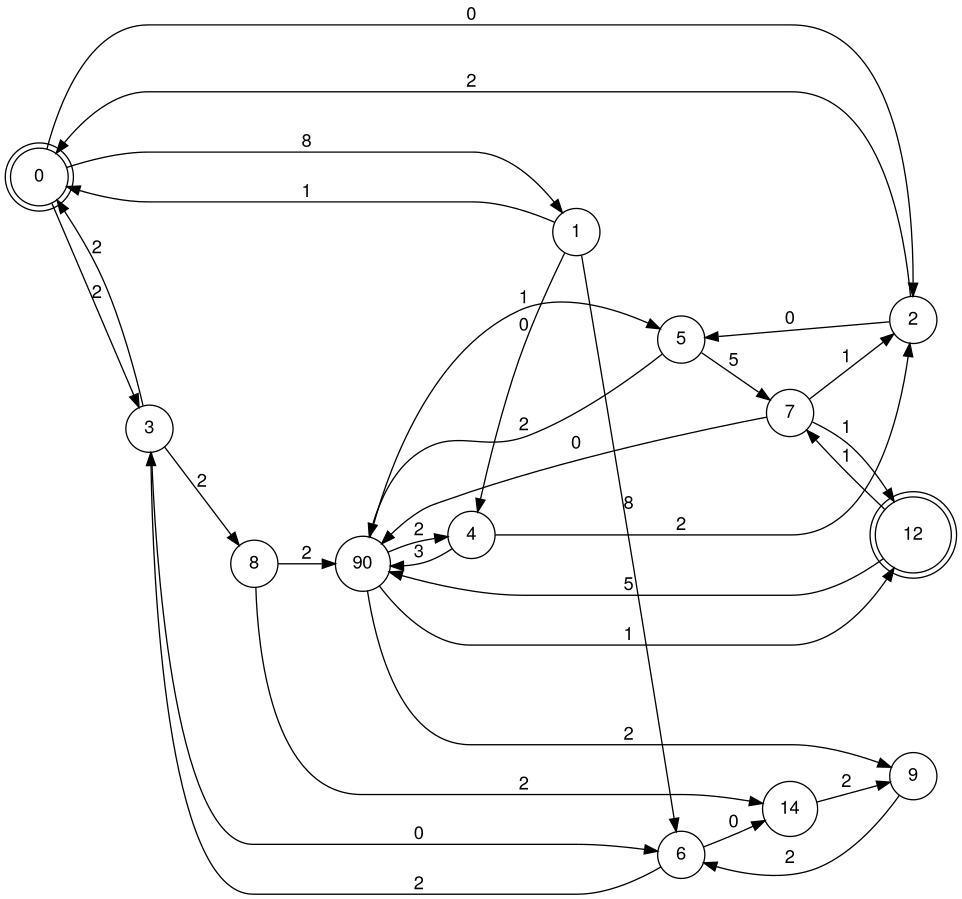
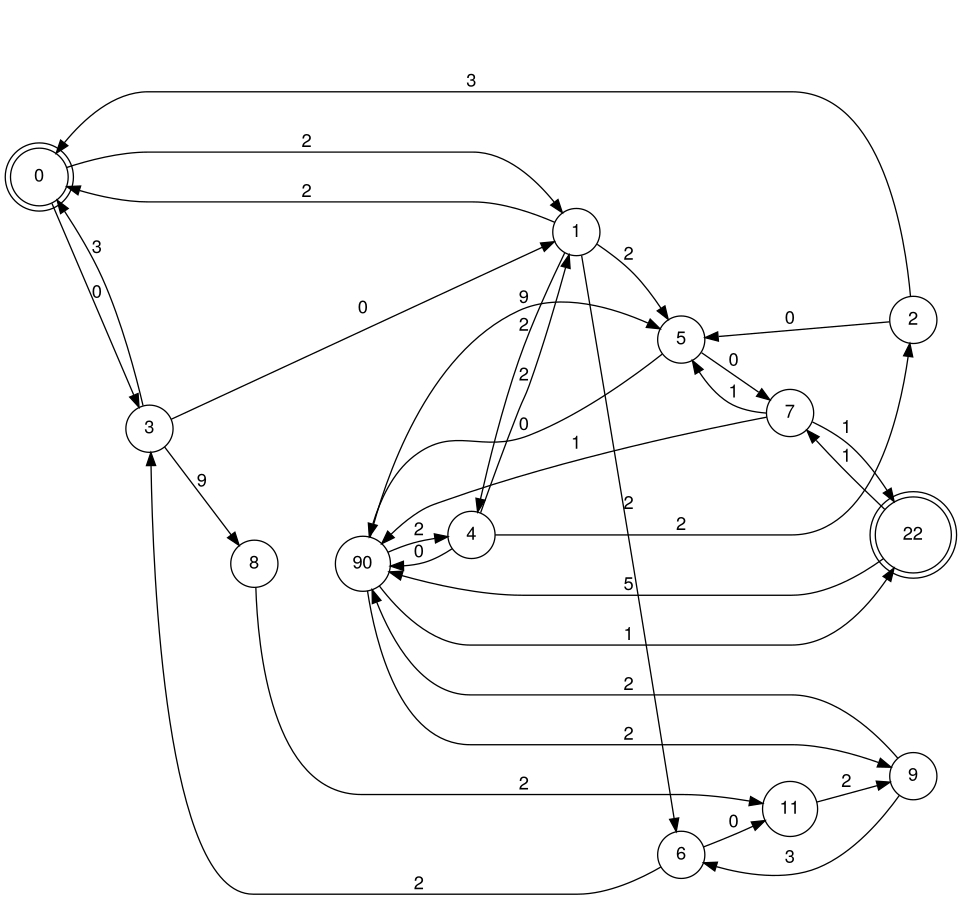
edge "0" -> "2": removed, label "0"
edge "2" -> "0": label "2" -> "3"
edge "0" -> "1": label "8" -> "2"
edge "1" -> "0": label "1" -> "2"
edge "3" -> "0": label "2" -> "3"
edge "1" -> "5": added, label "2"
edge "0" -> "3": label "2" -> "0"
edge "90" -> "5": label "1" -> "9"
edge "1" -> "4": label "0" -> "2"
edge "5" -> "7": label "5" -> "0"
edge "7" -> "2": now "7" -> "5"
edge "4" -> "1": added, label "2"
edge "5" -> "90": label "2" -> "0"
edge "7" -> "90": label "0" -> "1"
edge "3" -> "8": label "2" -> "9"
edge "1" -> "6": label "8" -> "2"
node "12": label "12" -> "22"
edge "4" -> "90": label "3" -> "0"
edge "8" -> "90": now "9" -> "90"
node "14": label "14" -> "11"
edge "3" -> "6": now "3" -> "1"
edge "9" -> "6": label "2" -> "3"
